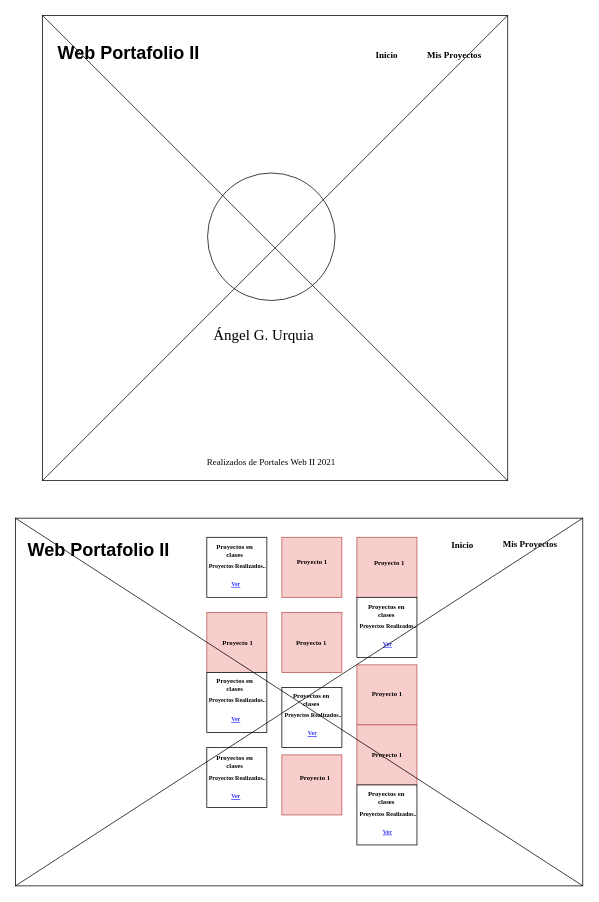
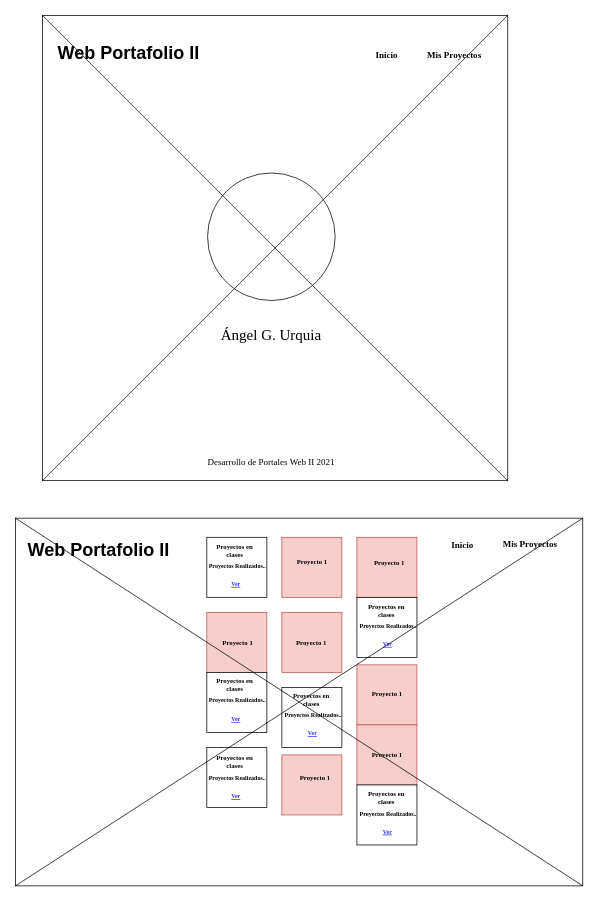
node "Ángel G. Urquia": moved (264, 334) -> (271, 334)
node "Realizados de Portales Web II 2021": label "Realizados de Portales Web II 2021" -> "Desarrollo de Portales Web II 2021"
